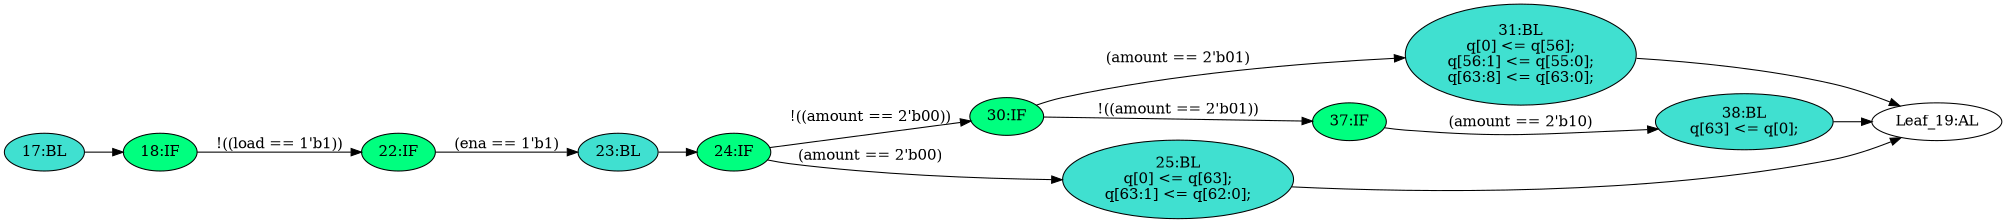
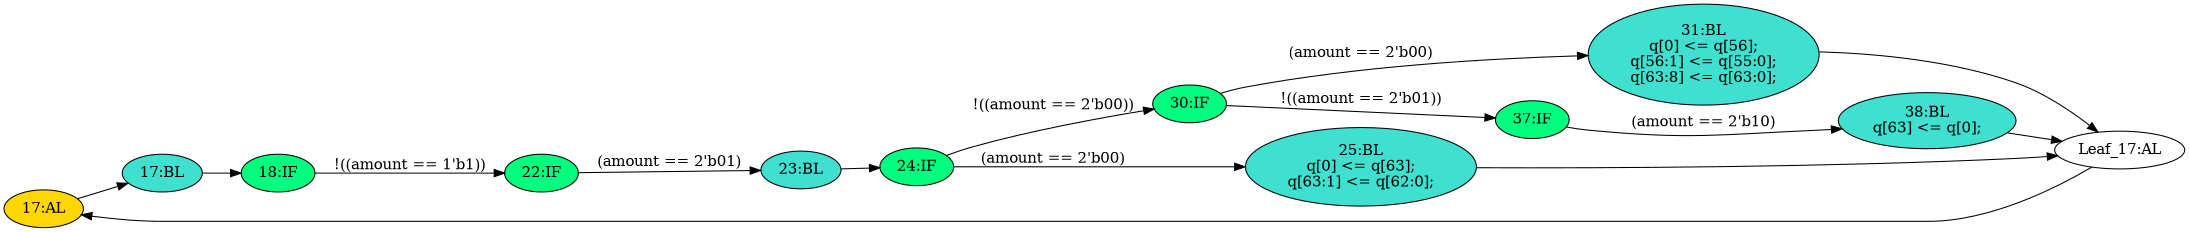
edge "30:IF" -> "31:BL q[0] <= q[56]; q[56:1] <= q[55:0]; q[63:8] <= q[63:0];": label "(amount == 2'b01)" -> "(amount == 2'b00)"
node "Leaf_19:AL": label "Leaf_19:AL" -> "Leaf_17:AL"
edge "18:IF" -> "22:IF": label "!((load == 1'b1))" -> "!((amount == 1'b1))"
edge "22:IF" -> "23:BL": label "(ena == 1'b1)" -> "(amount == 2'b01)"
node "17:AL": added
